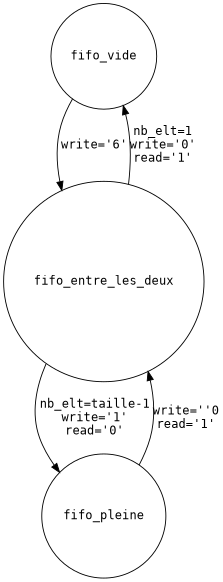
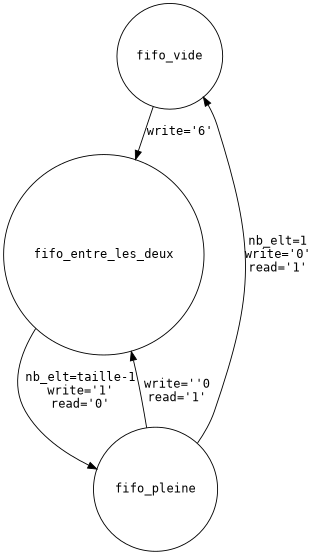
edge "fifo_entre_les_deux" -> "fifo_vide": now "fifo_pleine" -> "fifo_vide"
